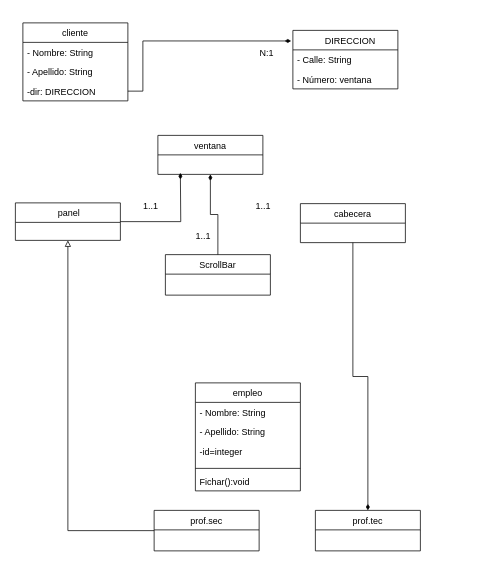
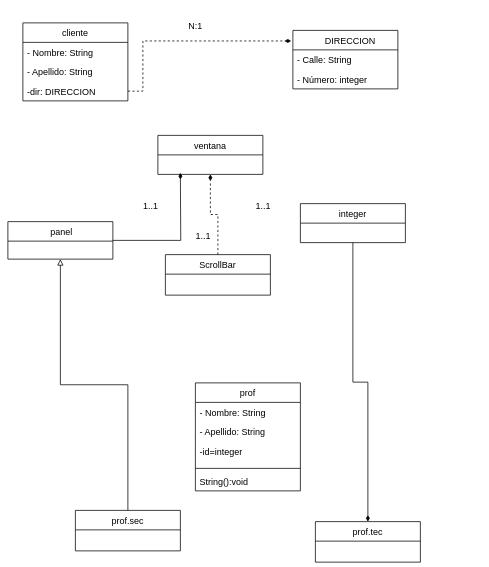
edge "-dir: DIRECCION" -> "DIRECCION": style solid -> dashed
node "N:1": moved (267, 53) -> (195, 27)
node "- Número: ventana": label "- Número: ventana" -> "- Número: integer"
node "cabecera": label "cabecera" -> "integer"
edge "ScrollBar" -> "ventana": style solid -> dashed
node "panel": moved (68, 222) -> (60, 240)
node "empleo": label "empleo" -> "prof"
node "Fichar():void": label "Fichar():void" -> "String():void"
node "prof.sec": moved (207, 531) -> (128, 531)
node "prof.tec": moved (368, 531) -> (368, 542)
